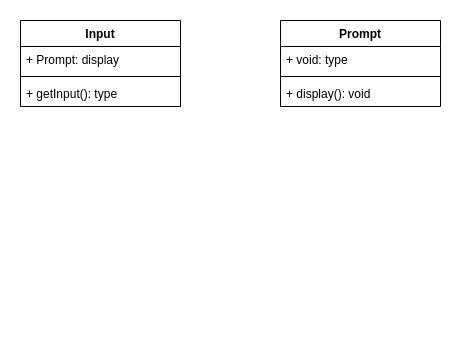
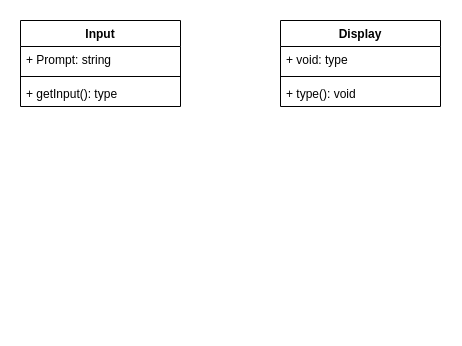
node "Prompt": label "Prompt" -> "Display"
node "+ Prompt: display": label "+ Prompt: display" -> "+ Prompt: string"
node "+ display(): void": label "+ display(): void" -> "+ type(): void"
